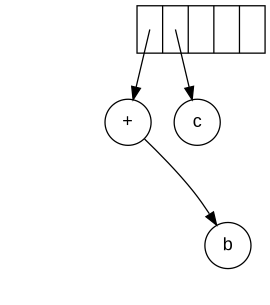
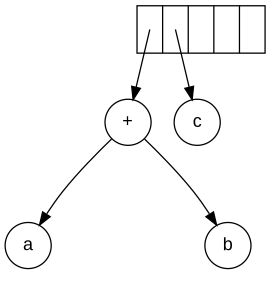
node "a": added
